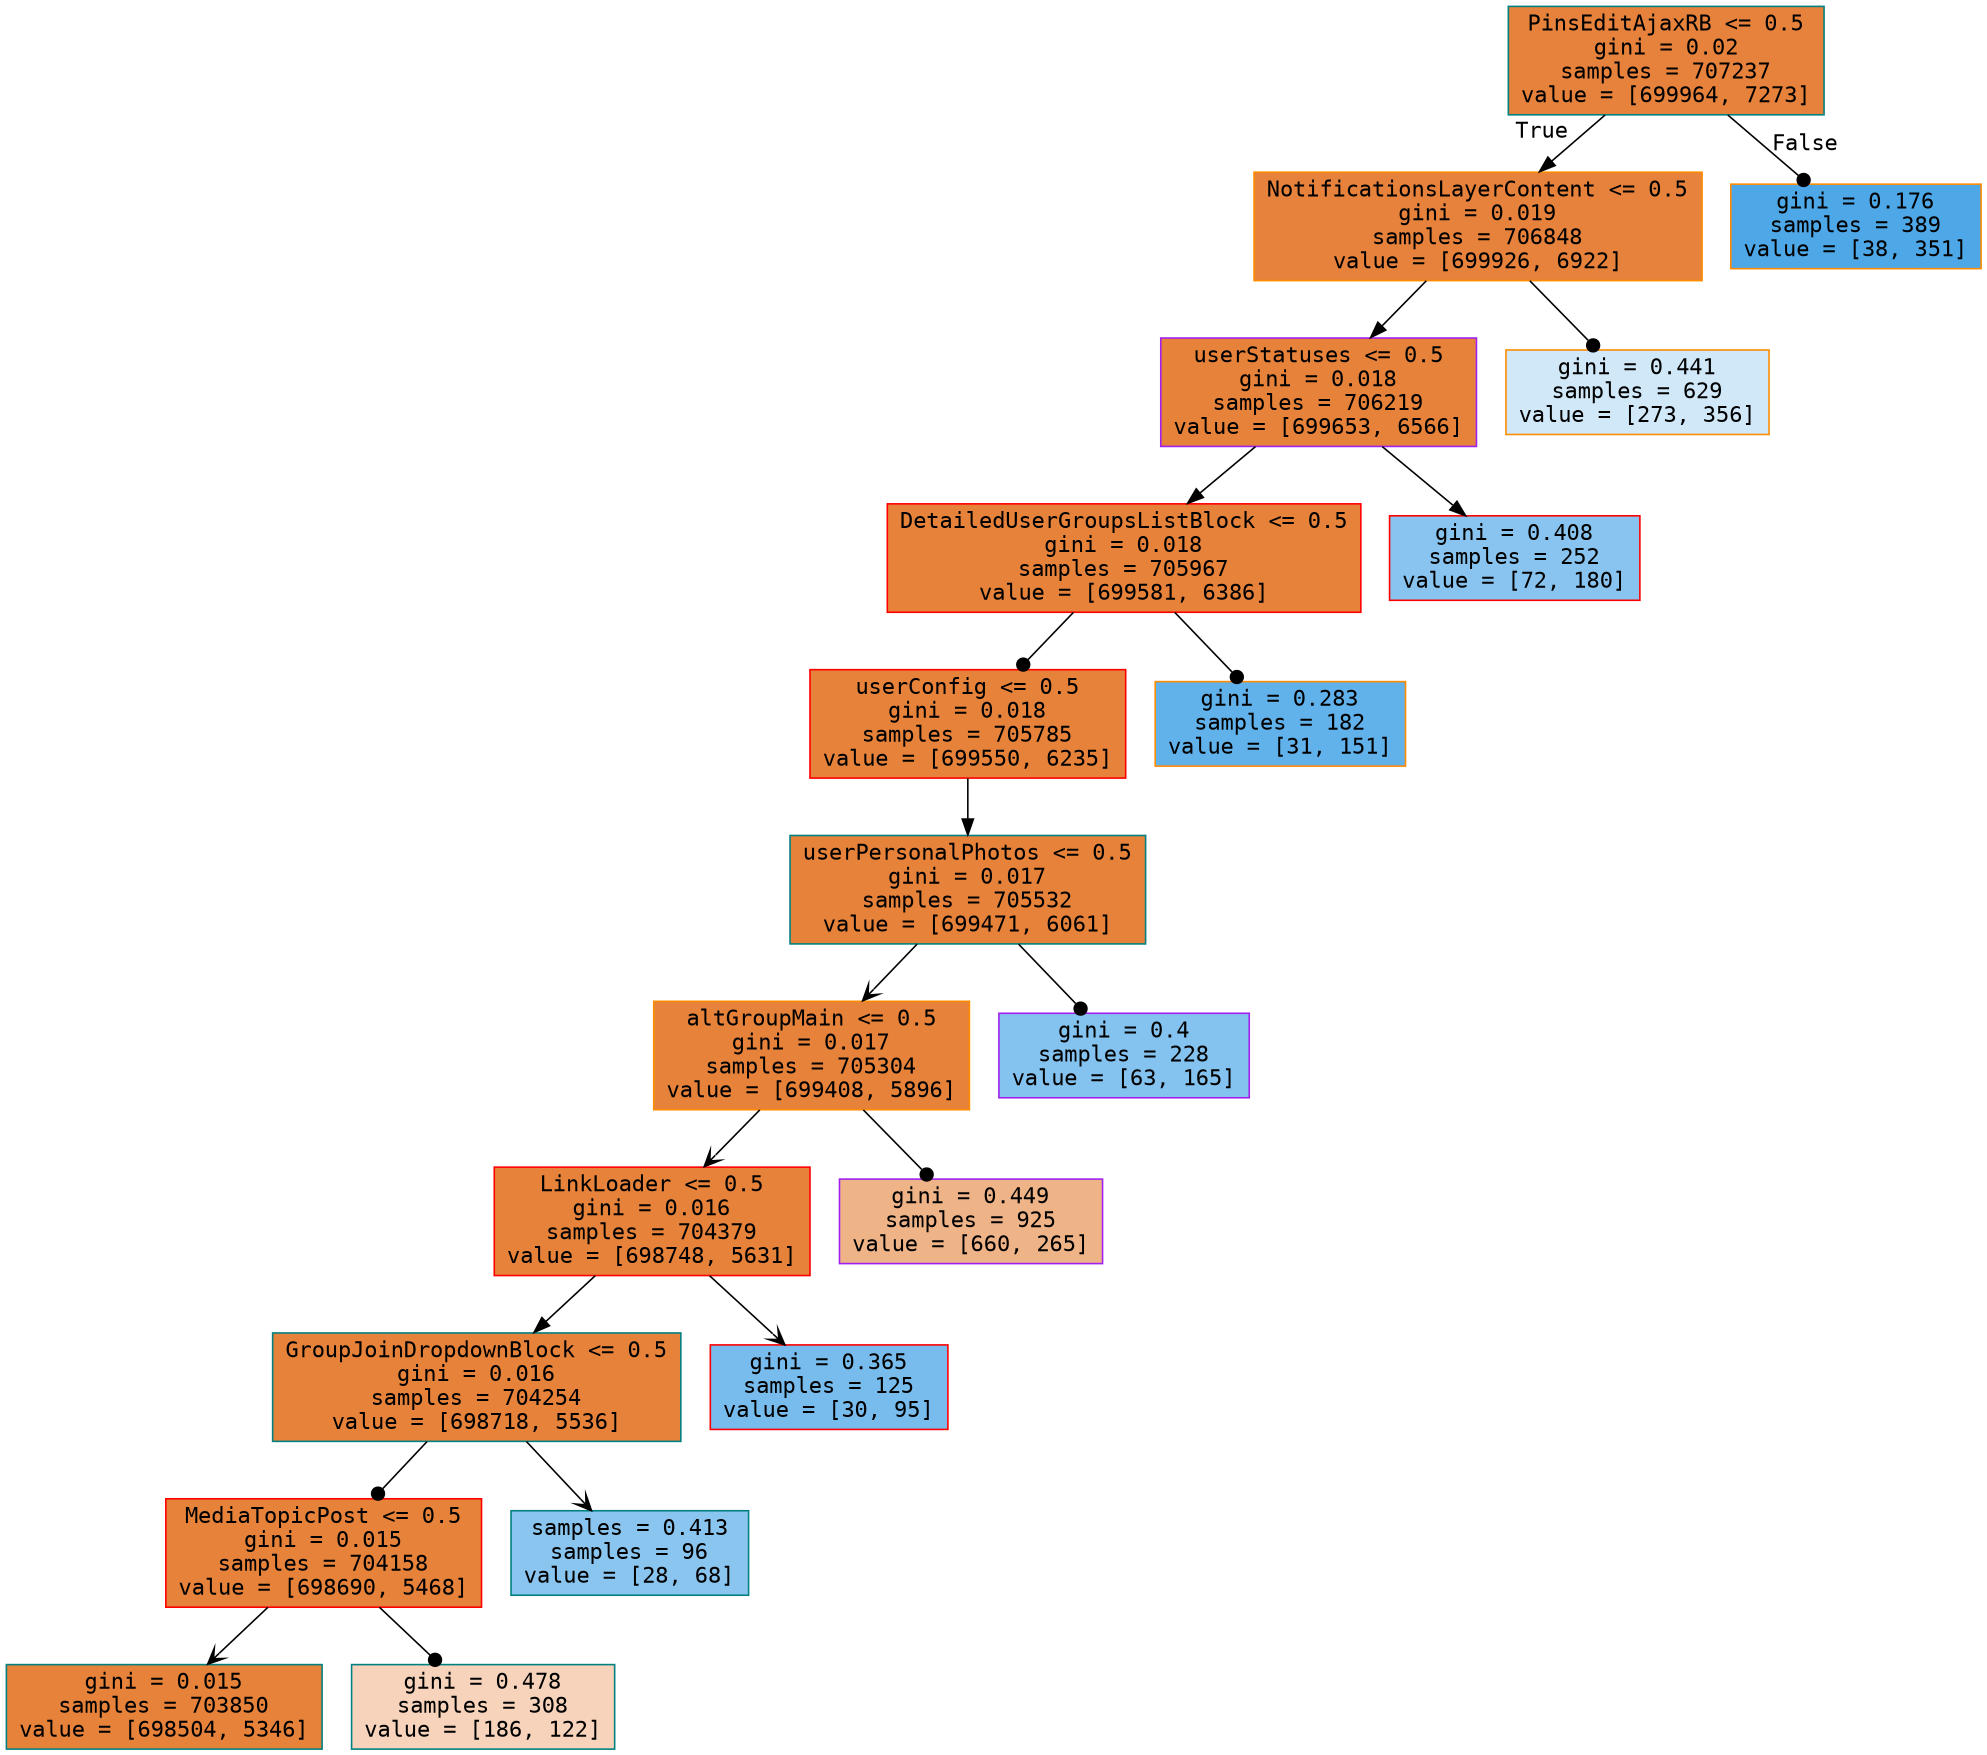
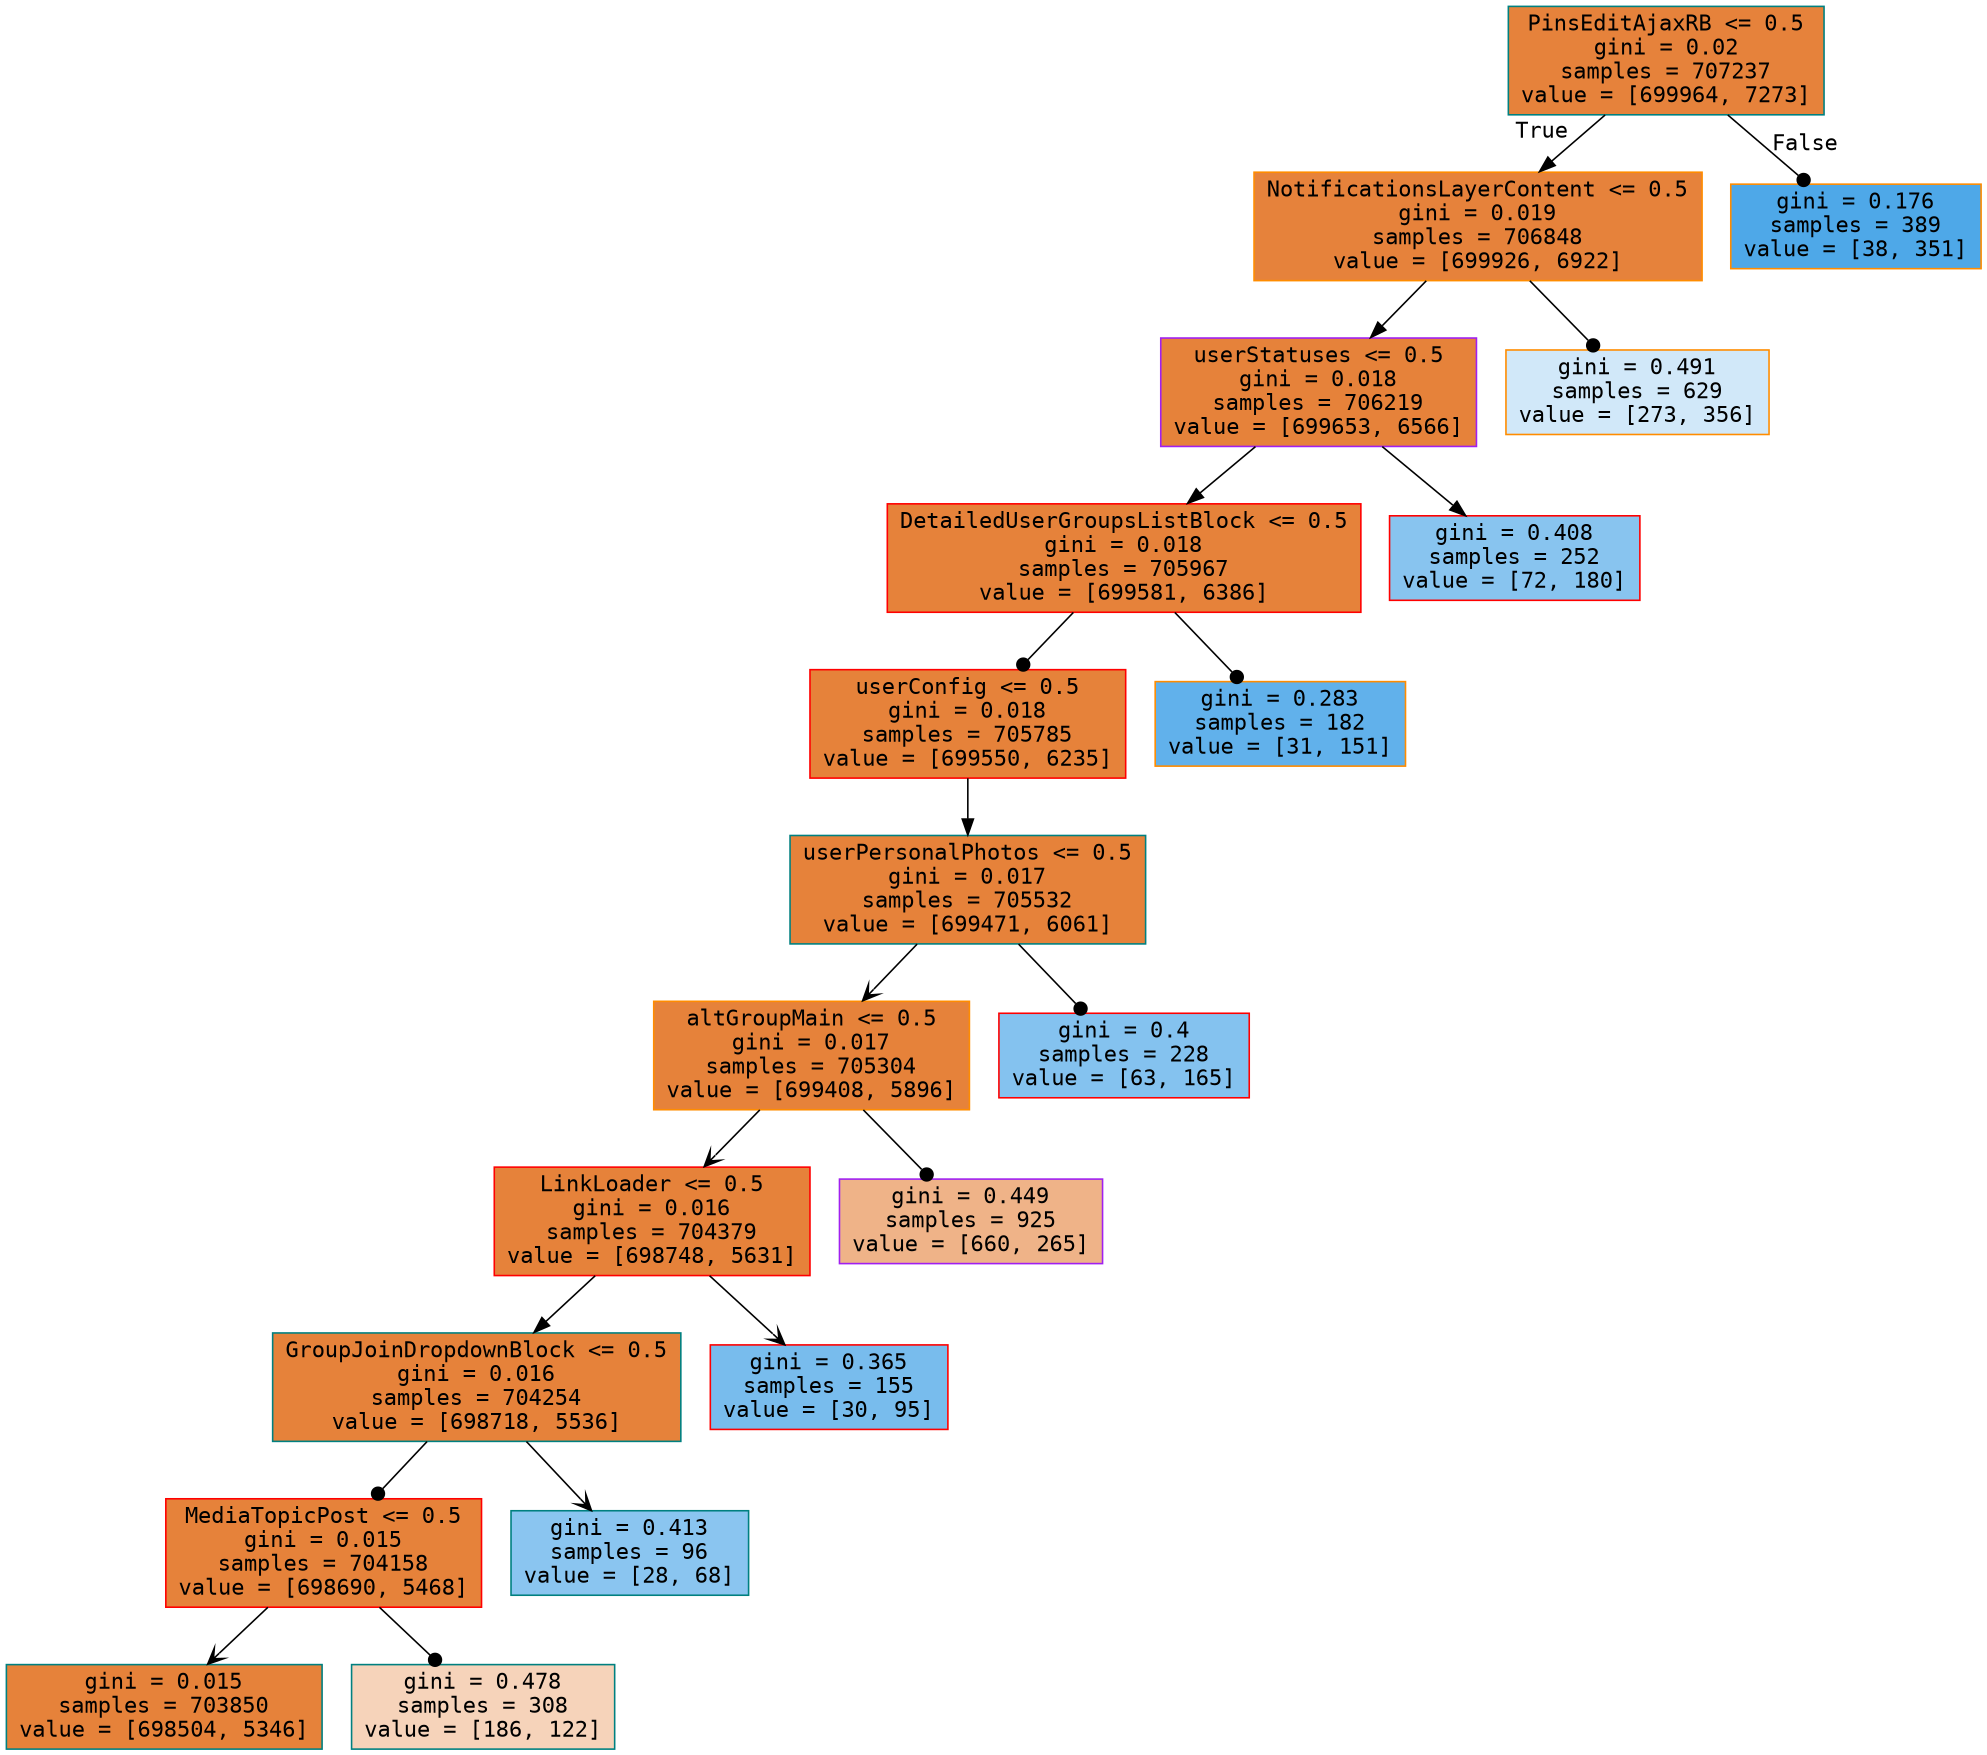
node "gini = 0.441 samples = 629 value = [273, 356]": label "gini = 0.441 samples = 629 value = [273, 356]" -> "gini = 0.491 samples = 629 value = [273, 356]"
node "gini = 0.4 samples = 228 value = [63, 165]": color purple -> red
node "gini = 0.365 samples = 125 value = [30, 95]": label "gini = 0.365 samples = 125 value = [30, 95]" -> "gini = 0.365 samples = 155 value = [30, 95]"
node "samples = 0.413 samples = 96 value = [28, 68]": label "samples = 0.413 samples = 96 value = [28, 68]" -> "gini = 0.413 samples = 96 value = [28, 68]"
